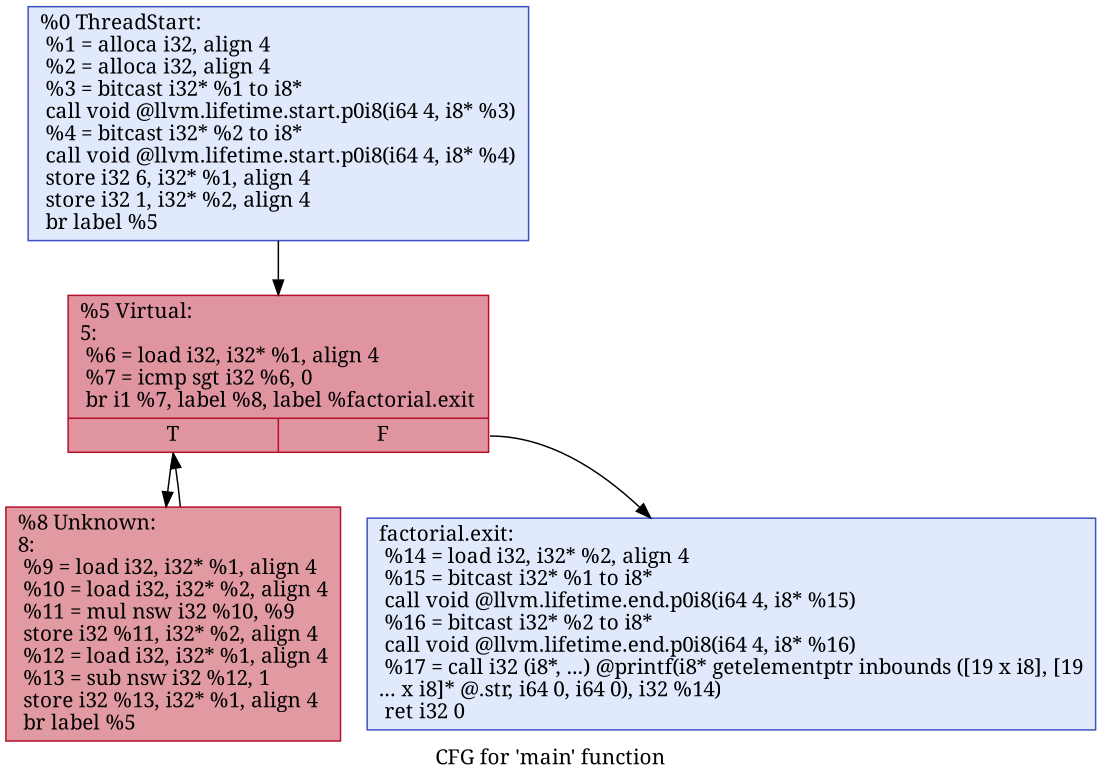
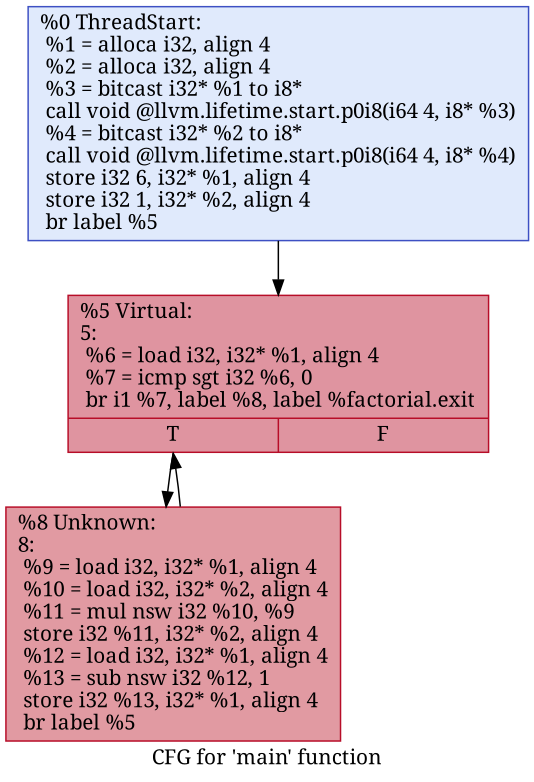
node "factorial.exit:": removed
